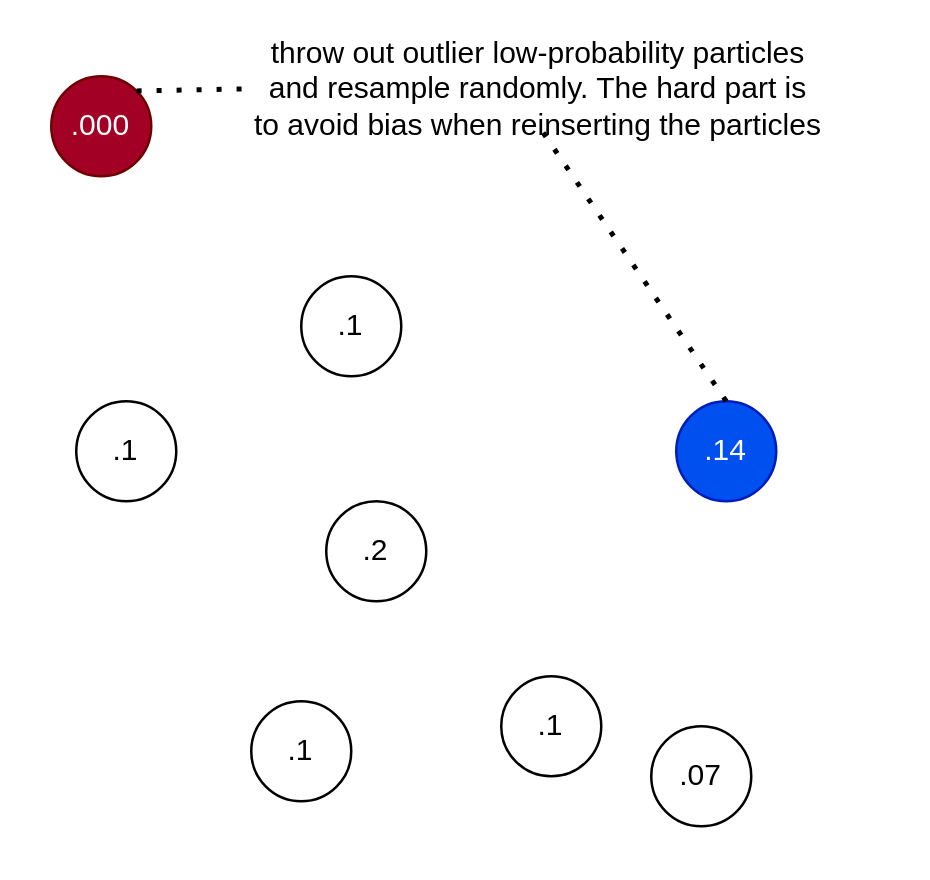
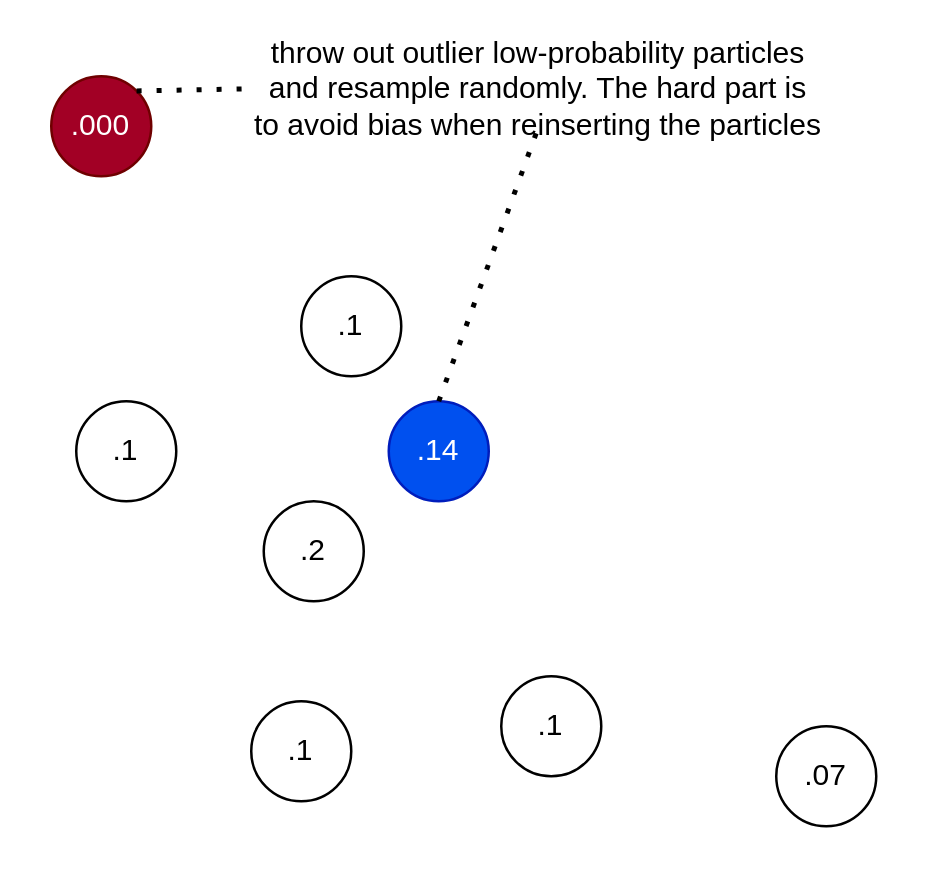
node ".14": moved (726, 451) -> (439, 451)
node ".2": moved (376, 551) -> (314, 551)
node ".07": moved (701, 776) -> (826, 776)
